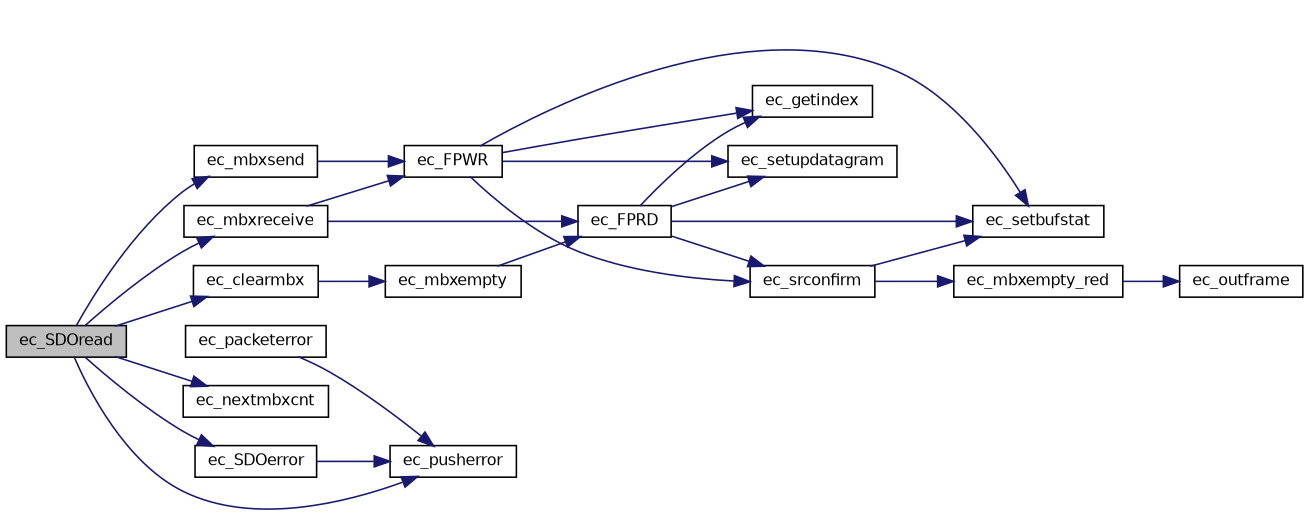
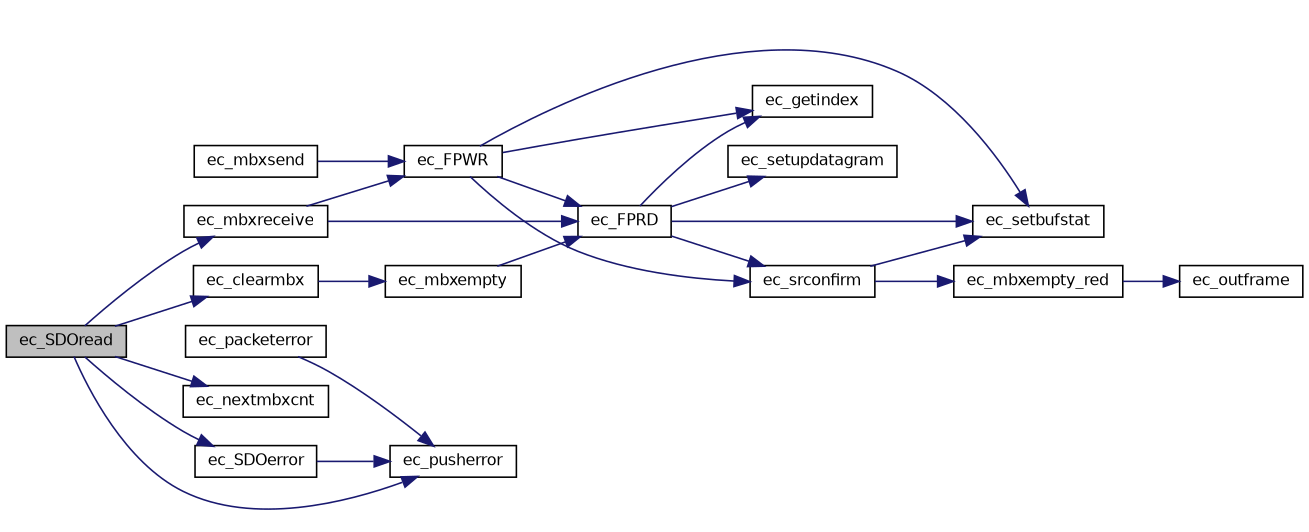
edge "ec_FPWR" -> "ec_setupdatagram": now "ec_FPWR" -> "ec_FPRD"
edge "ec_SDOread" -> "ec_mbxsend": removed
